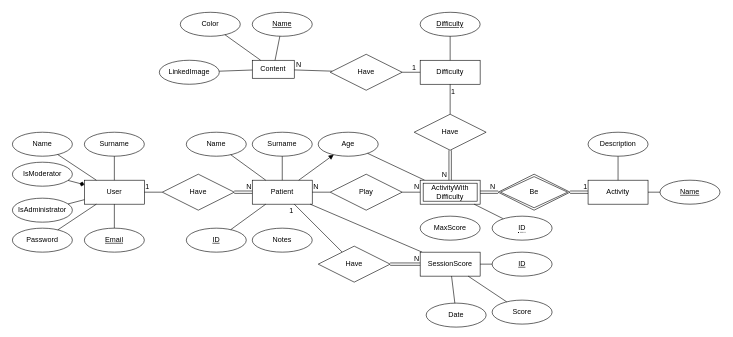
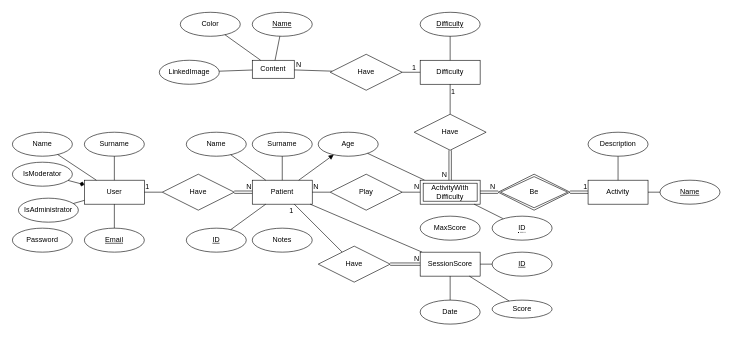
node "IsAdministrator": moved (42, 210) -> (48, 210)
edge "User" -- "Password": removed
node "Score": size 60x24 -> 60x18
node "Date": moved (456, 315) -> (450, 312)
